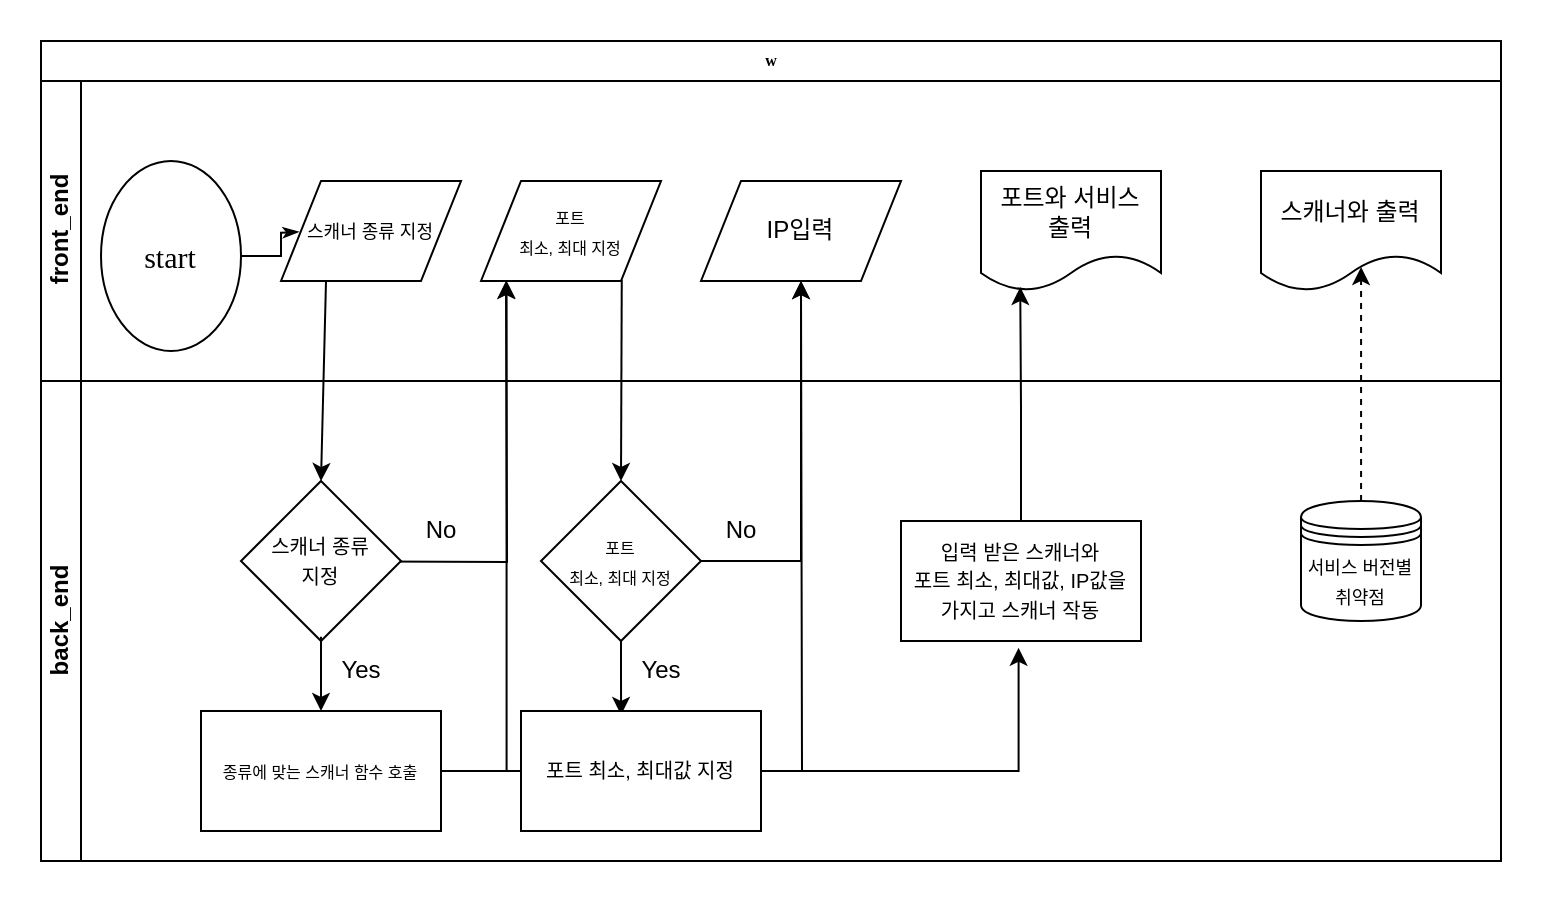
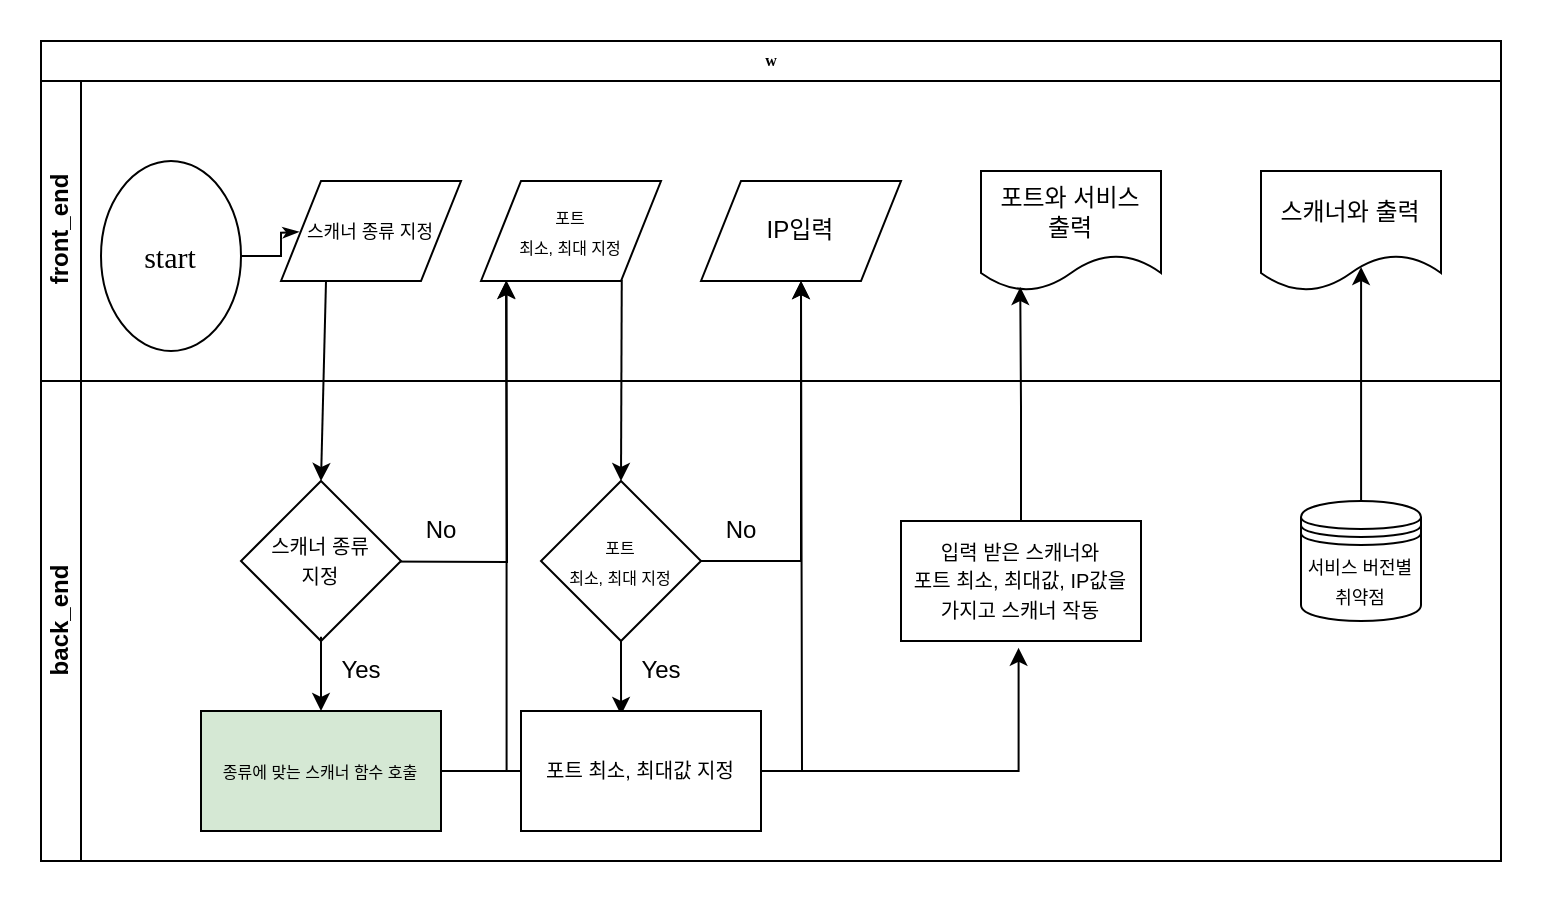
edge "서비스 버전별 취약점" -> "스캐너와 출력": style dashed -> solid
node "종류에 맞는 스캐너 함수 호출": fillcolor #ffffff -> #d5e8d4
